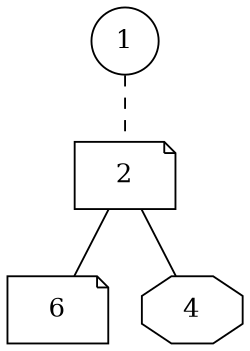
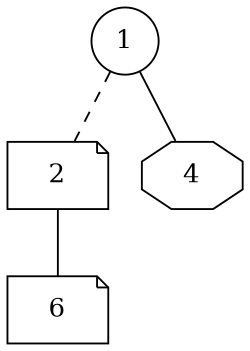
edge "2" -- "4": now "1" -- "4"
